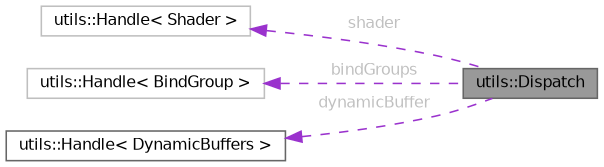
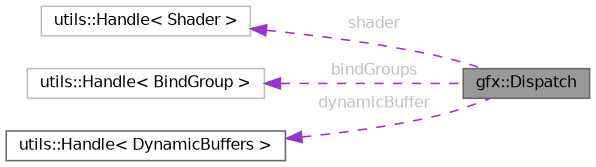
node "utils::Dispatch": label "utils::Dispatch" -> "gfx::Dispatch"
